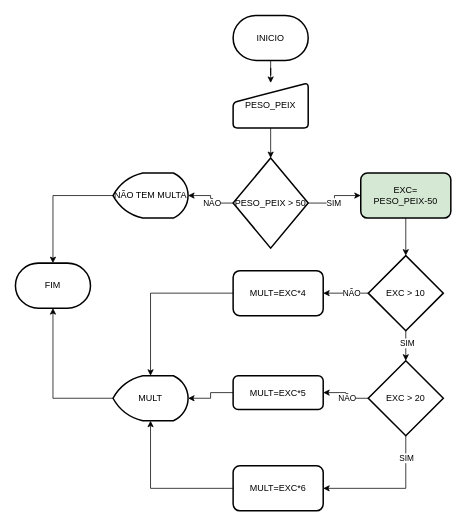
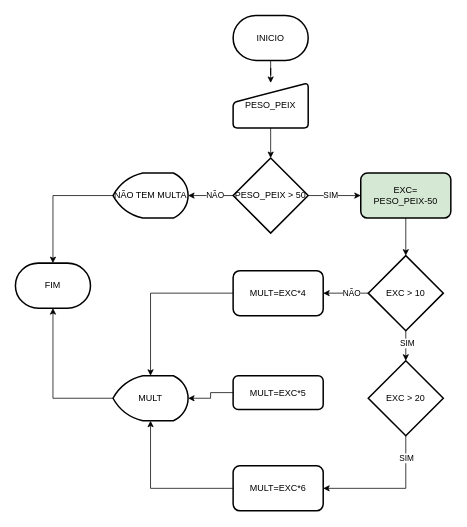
node "PESO_PEIX > 50": size 75x90 -> 75x75
edge "EXC > 20" -> "MULT=EXC*5": removed, label "NÃO"
